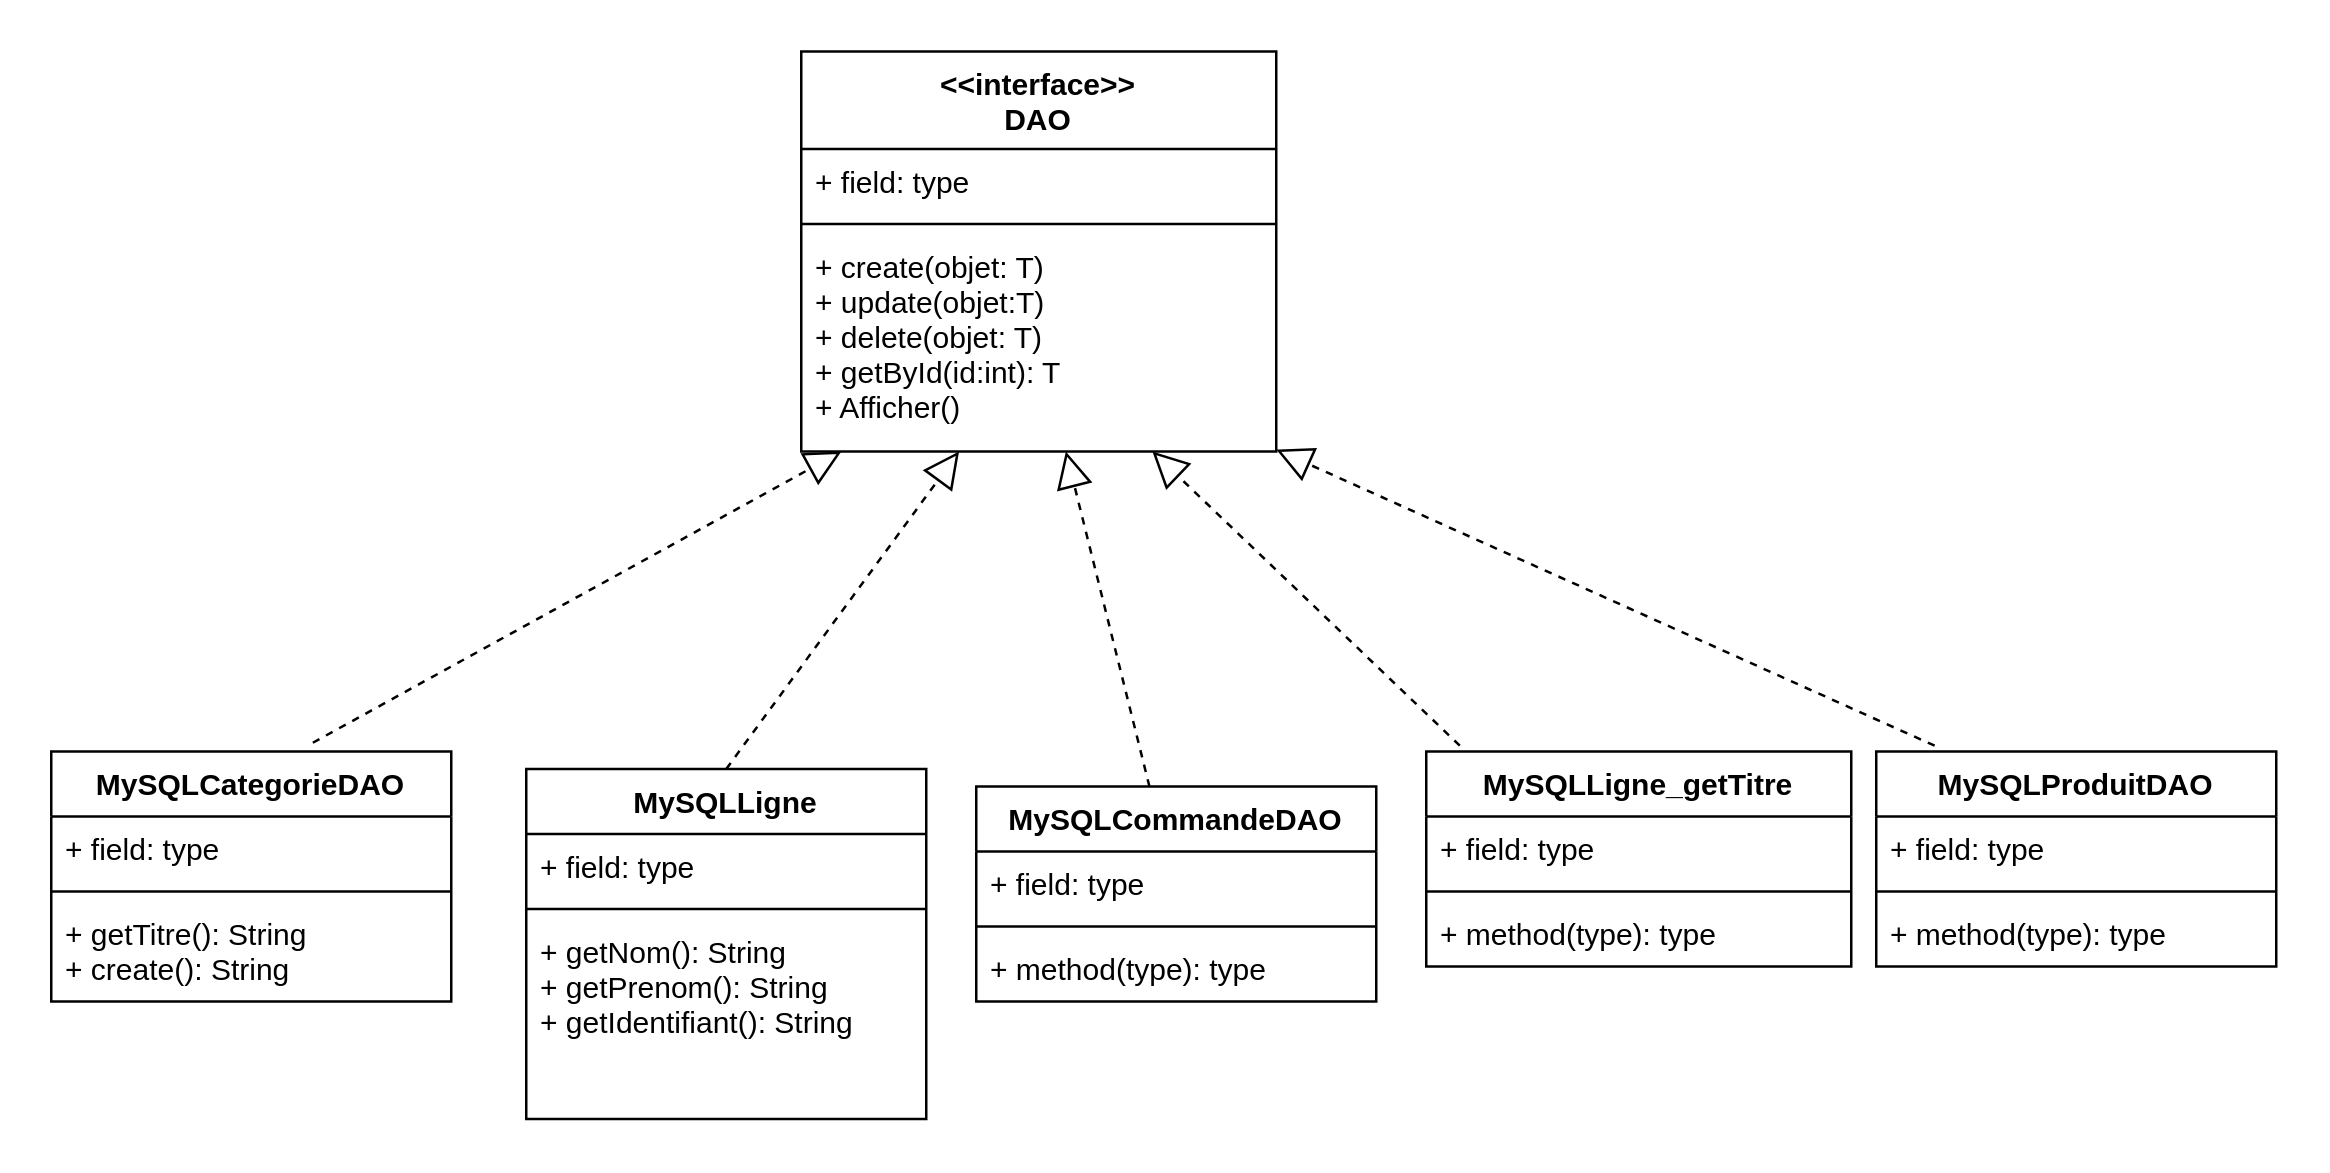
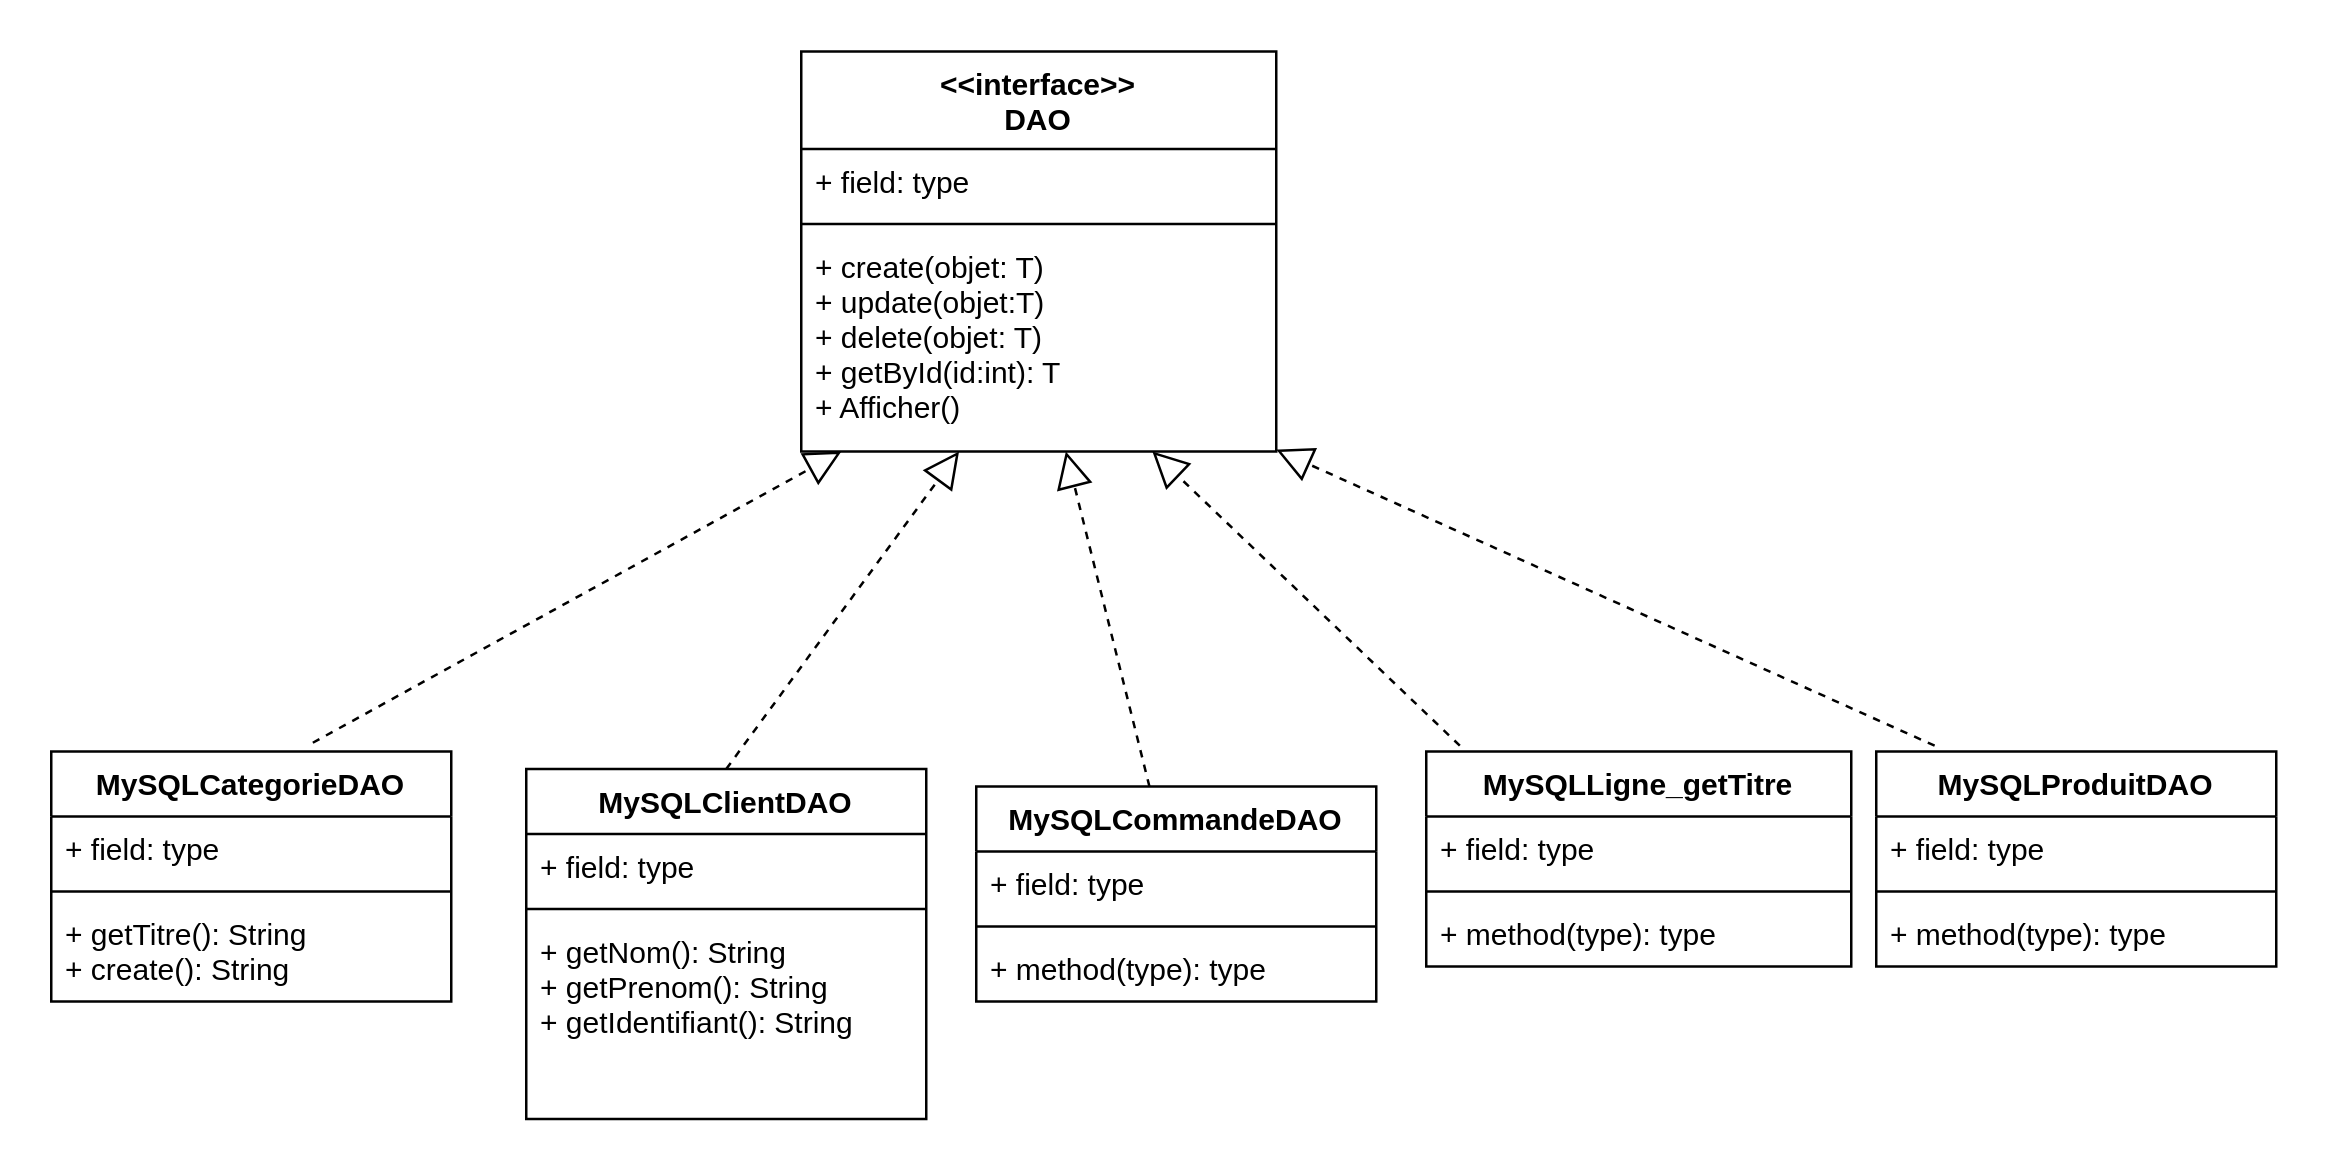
node "MySQLLigne": label "MySQLLigne" -> "MySQLClientDAO"
